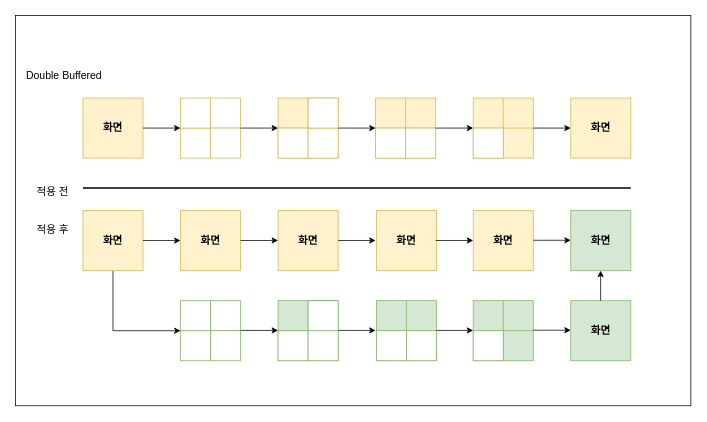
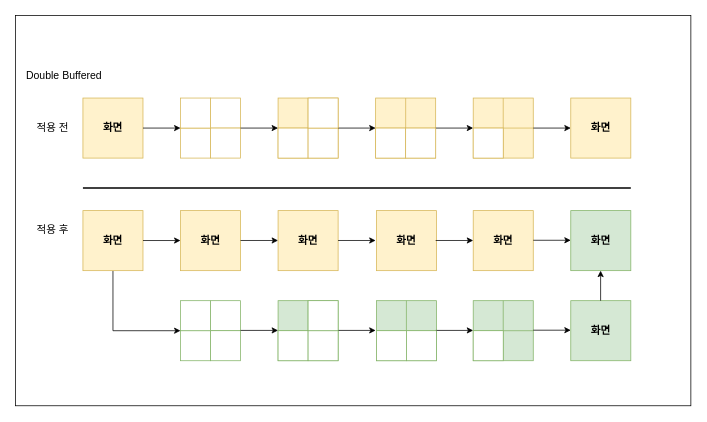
node "적용 전": moved (53, 192) -> (53, 128)
